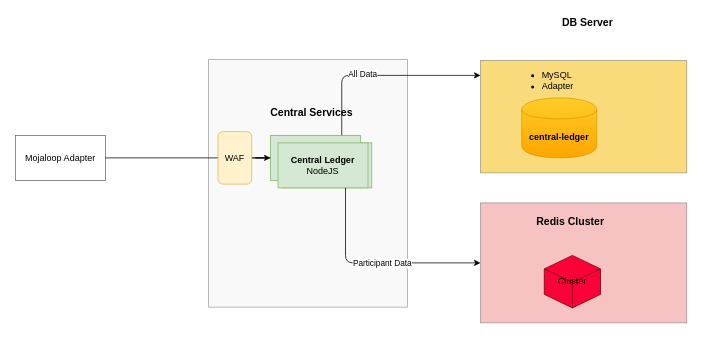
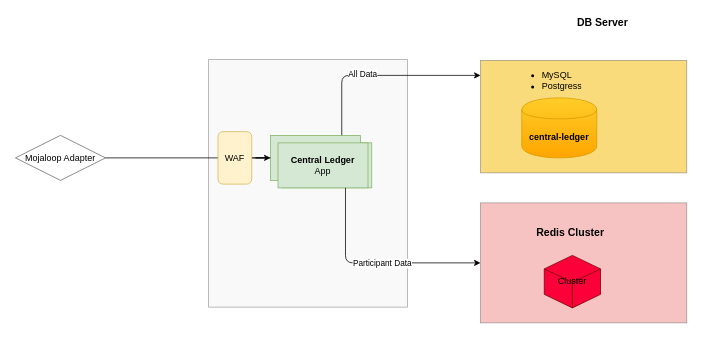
node "DB Server": moved (587, 23) -> (602, 23)
node "MySQL Adapter": label "MySQL Adapter" -> "MySQL Postgress"
node "Central Services": removed
node "Mojaloop Adapter": shape rectangle -> diamond
node "Central Ledger NodeJS": label "Central Ledger NodeJS" -> "Central Ledger App"
node "Redis Cluster": moved (570, 222) -> (570, 233)
